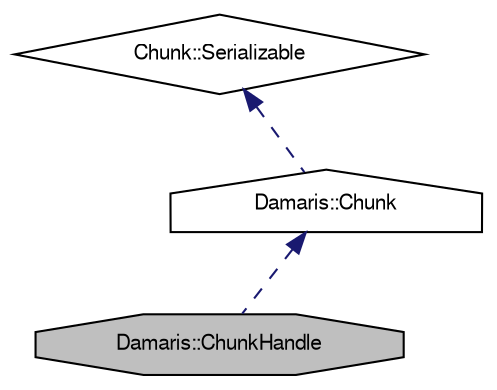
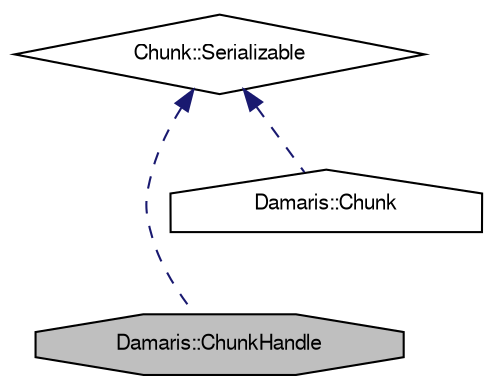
edge "Damaris::ChunkHandle" -> "Damaris::Chunk": now "Damaris::ChunkHandle" -> "Chunk::Serializable"
